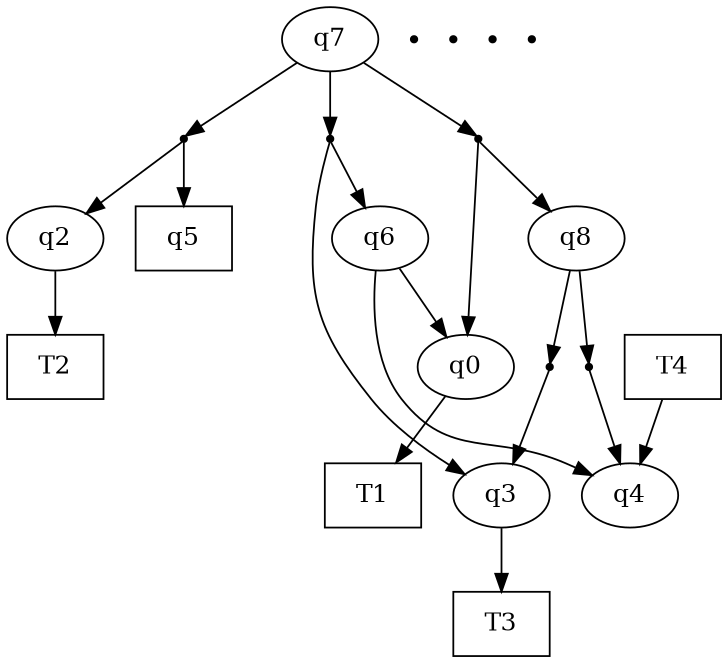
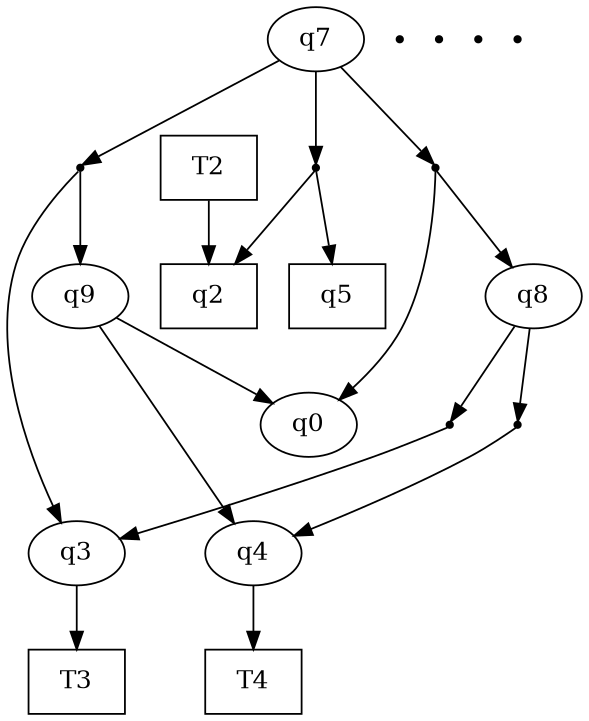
node "q2": shape ellipse -> box
node "q6": label "q6" -> "q9"
edge "q2" -> "T2": reversed
edge "T4" -> "q4": reversed
node "T1": removed
